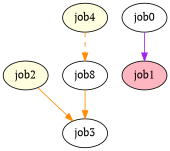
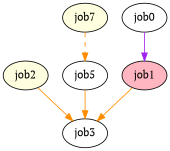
node "job4": label "job4" -> "job7"
node "job8": label "job8" -> "job5"
edge "job1" -> "job3": added
